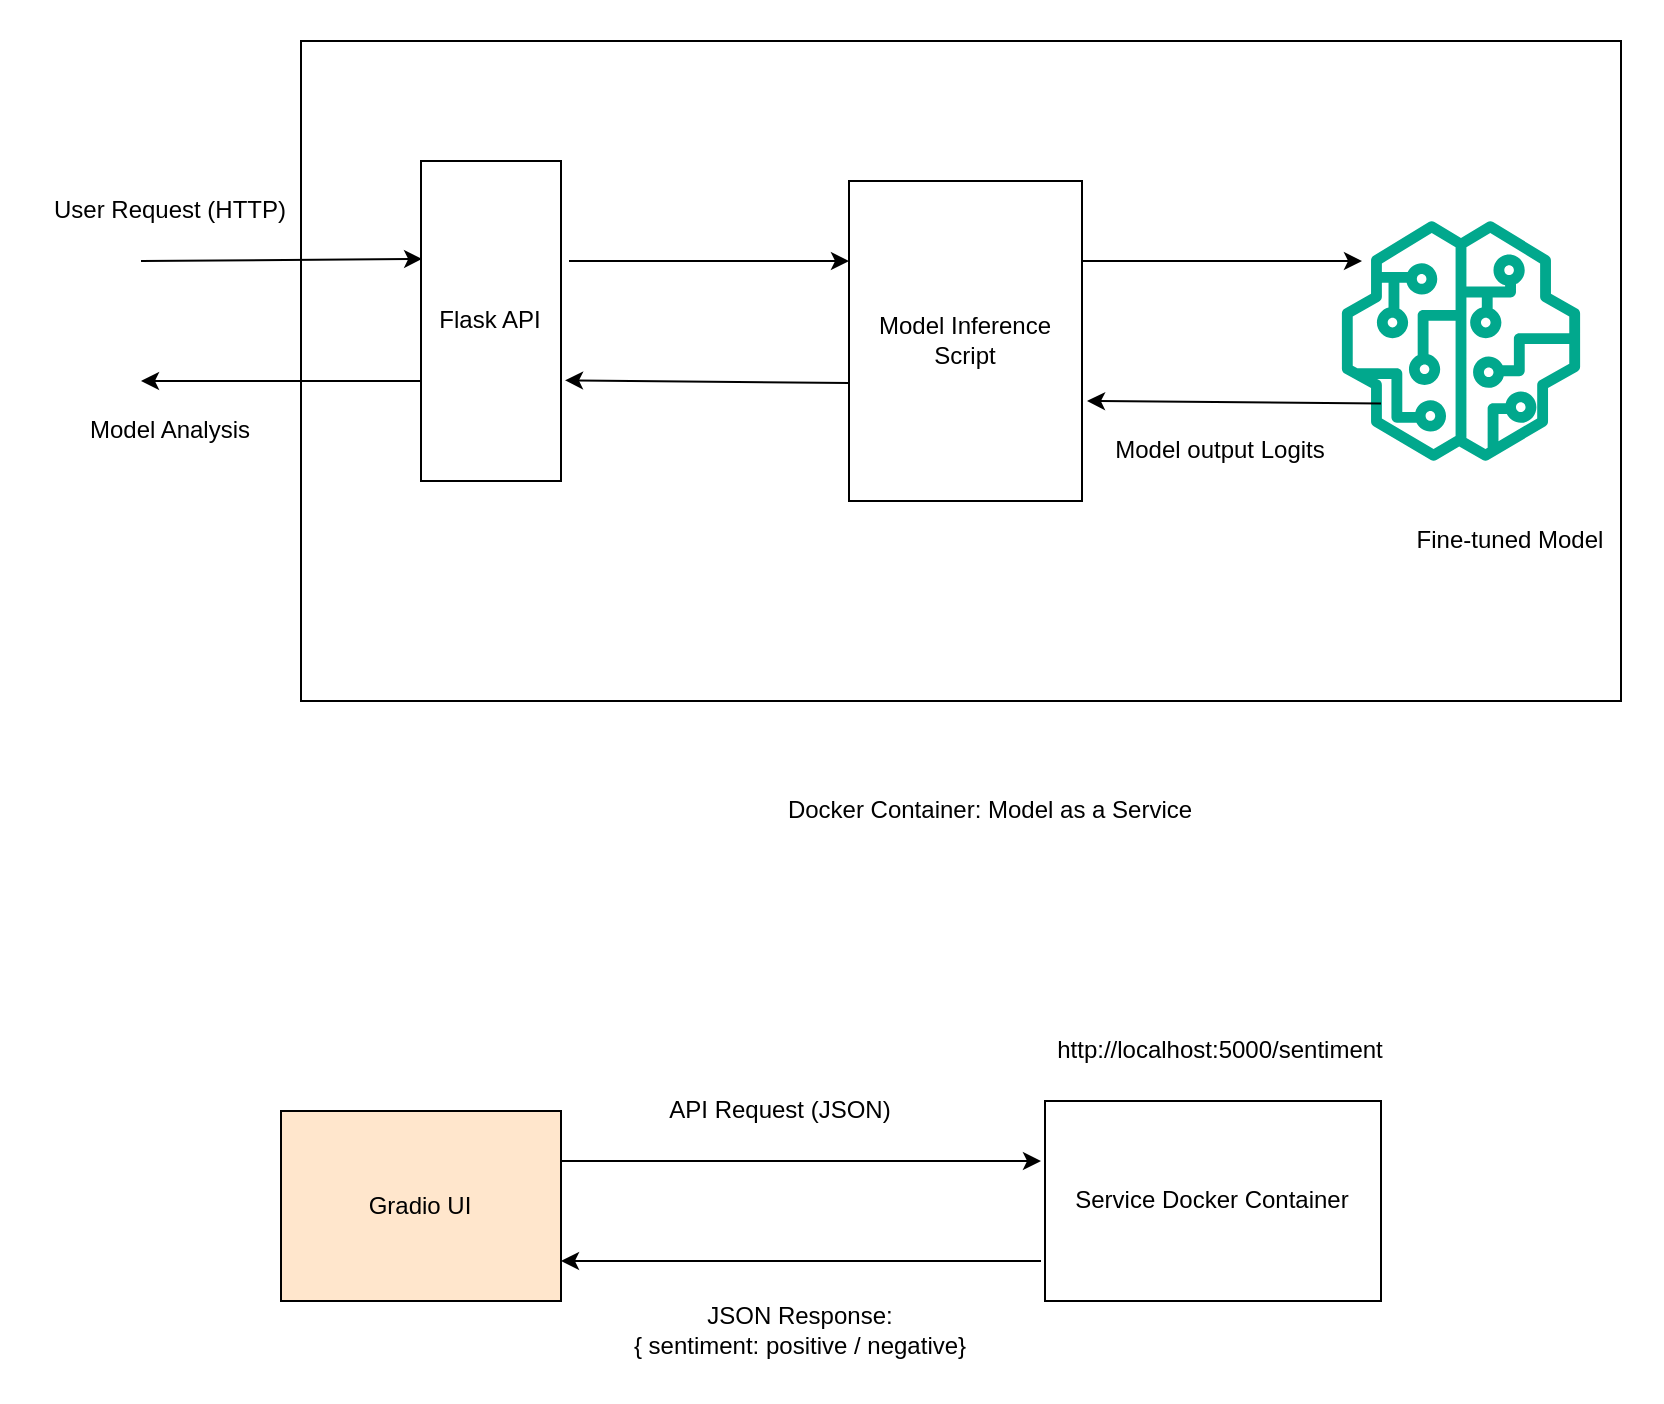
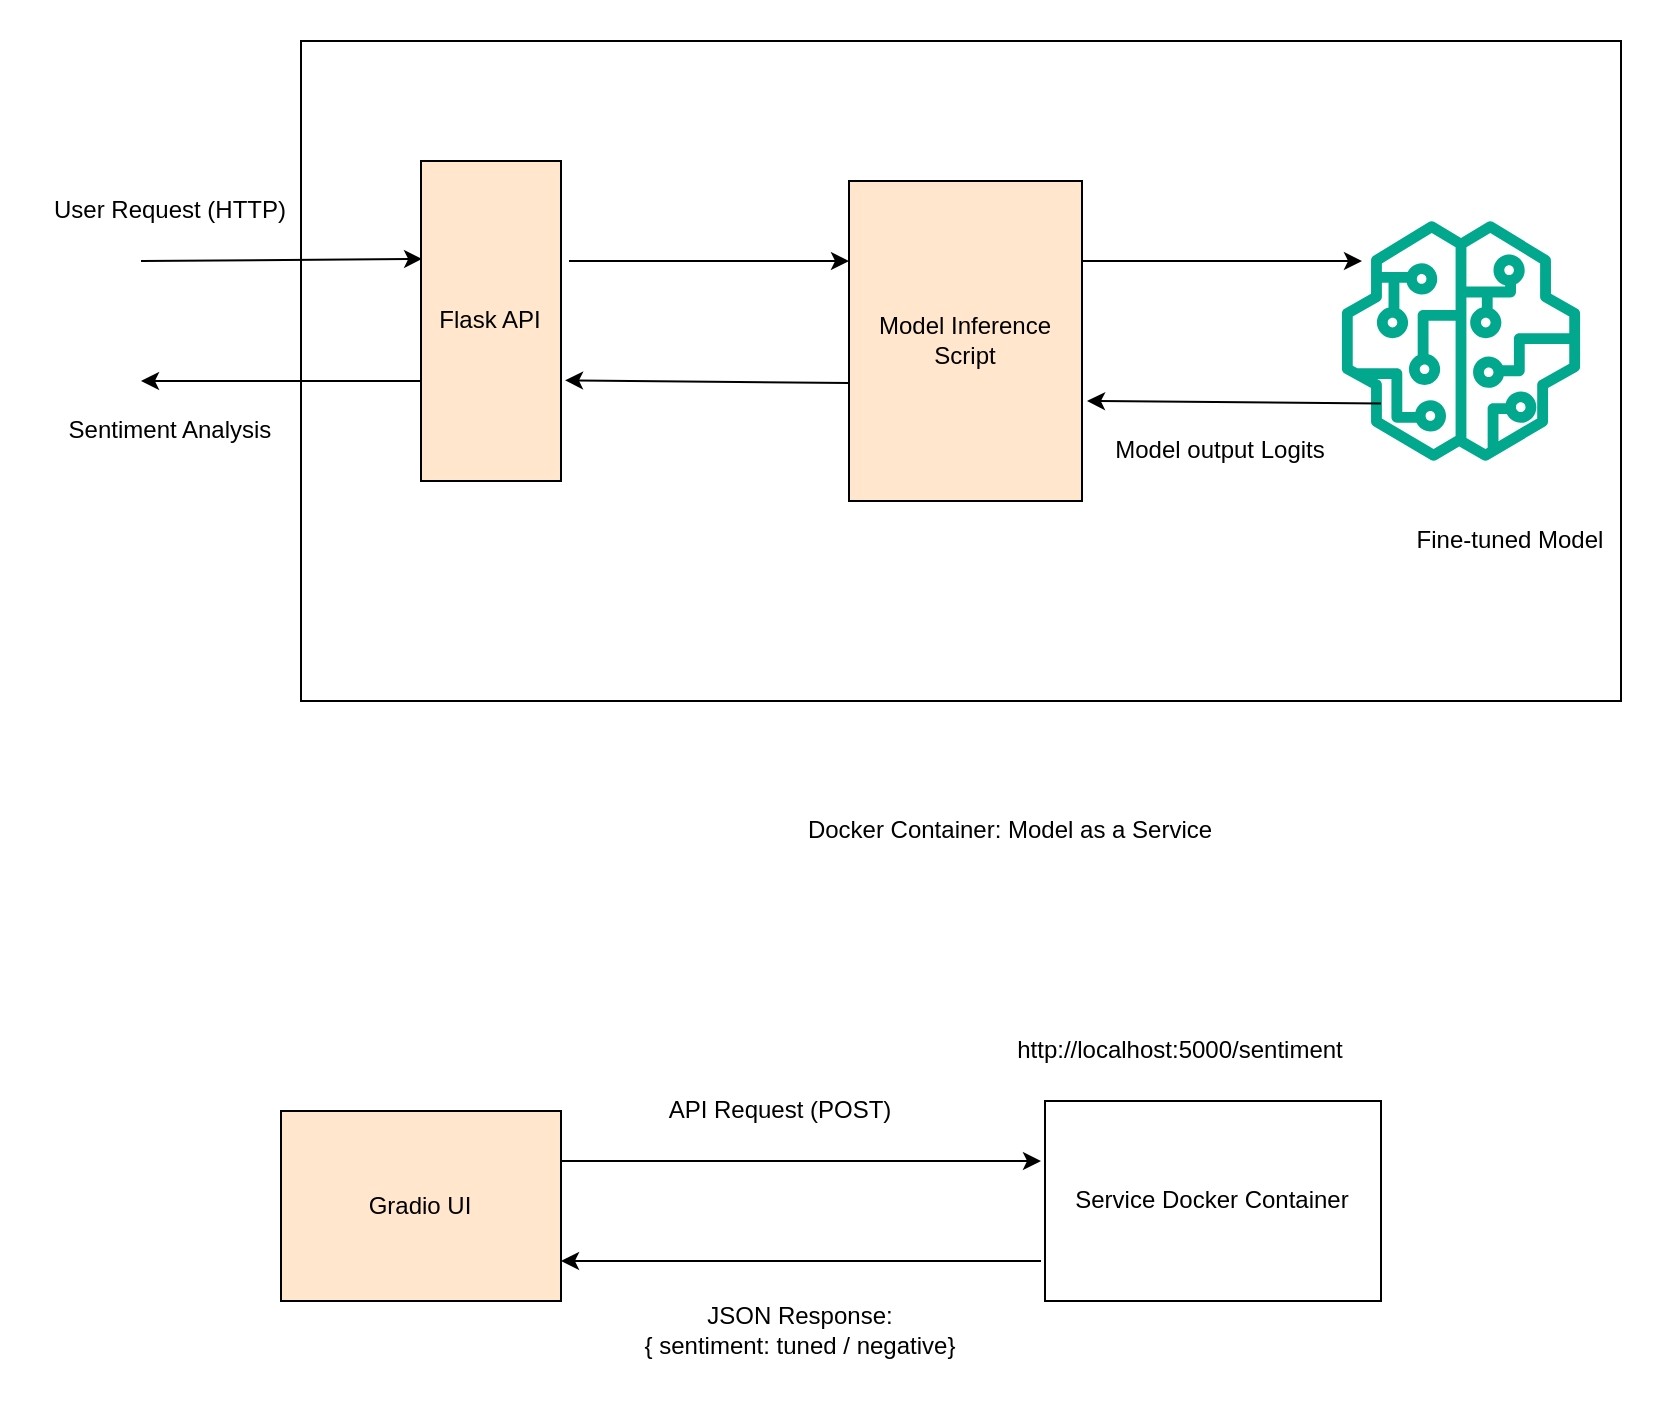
node "Flask API": fillcolor #ffffff -> #ffe6cc
node "Model Inference Script": fillcolor #ffffff -> #ffe6cc
node "Model Analysis": label "Model Analysis" -> "Sentiment Analysis"
node "Docker Container: Model as a Service": moved (991, 811) -> (1011, 831)
node "http://localhost:5000/sentiment": moved (1221, 1051) -> (1181, 1051)
node "API Request (JSON)": label "API Request (JSON)" -> "API Request (POST)"
node "JSON Response: { sentiment: positive / negative}": label "JSON Response: { sentiment: positive / negative}" -> "JSON Response: { sentiment: tuned / negative}"
